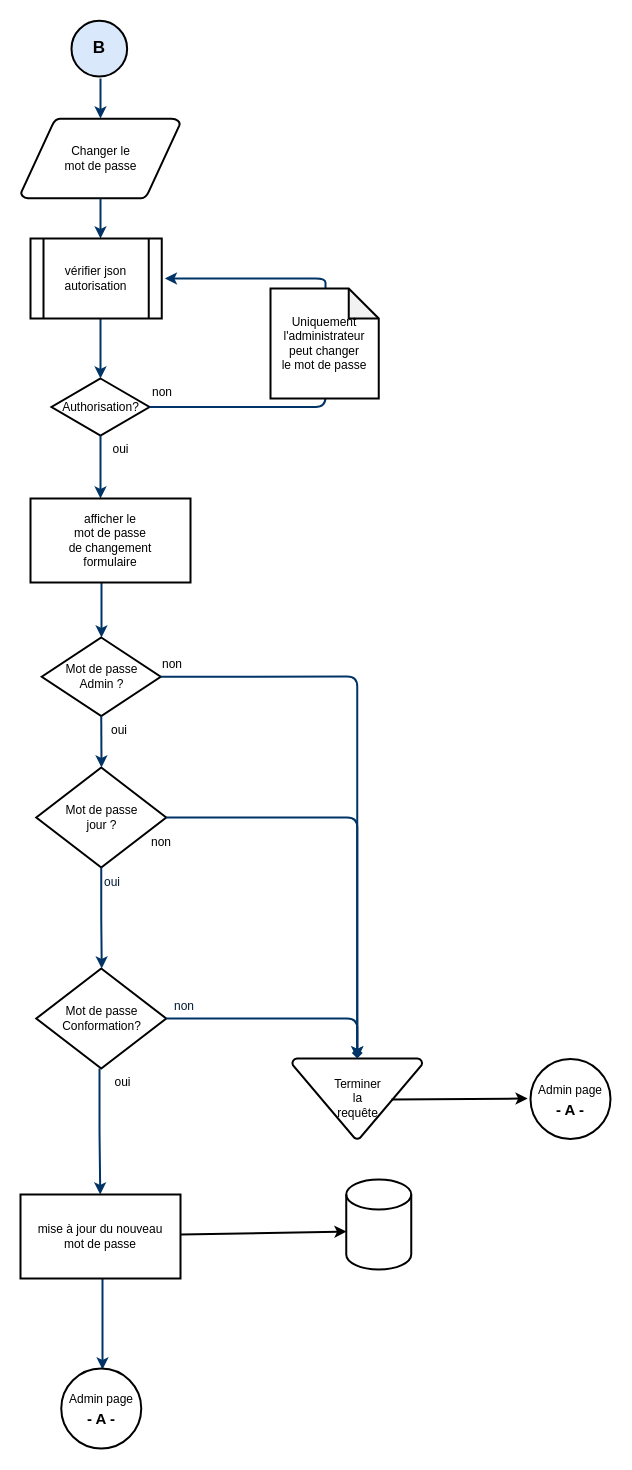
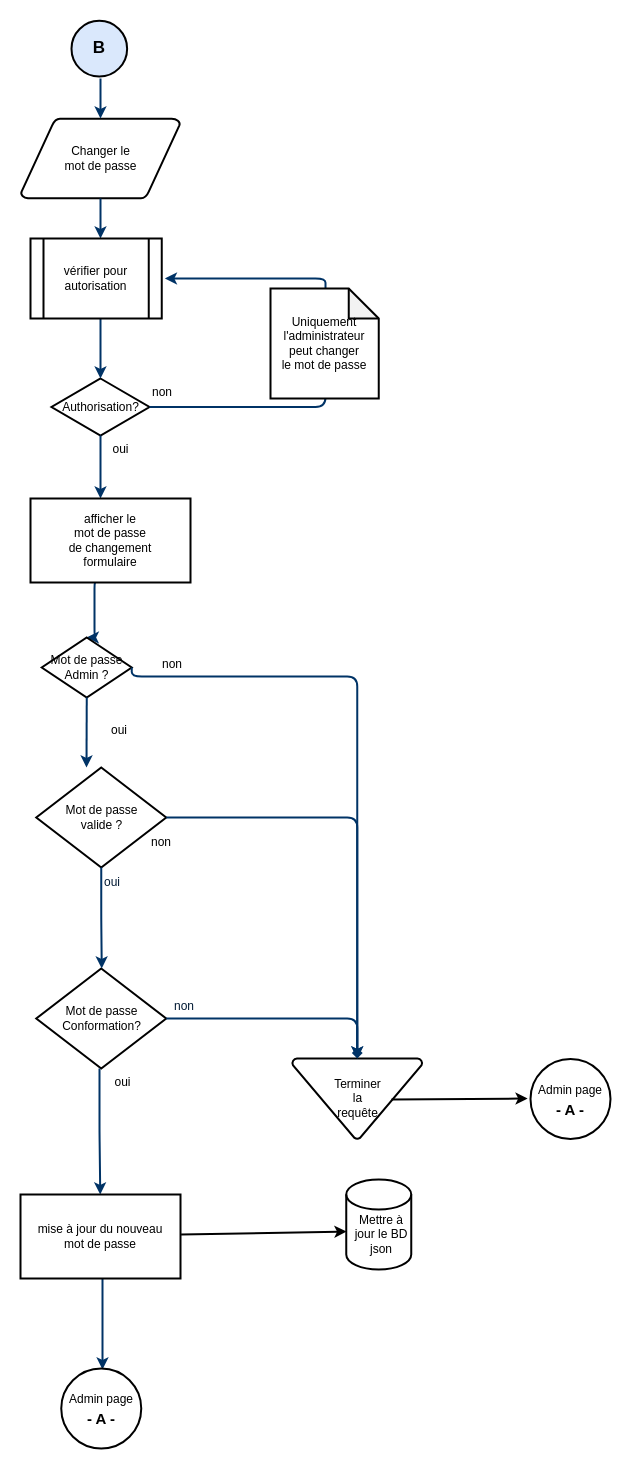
node "vérifier json autorisation": label "vérifier json autorisation" -> "vérifier pour autorisation"
node "Mot de passe Admin ?": size 119x79 -> 90x60
node "Mot de passe jour ?": label "Mot de passe jour ?" -> "Mot de passe valide ?"
node "Mettre à jour le BD json": added
